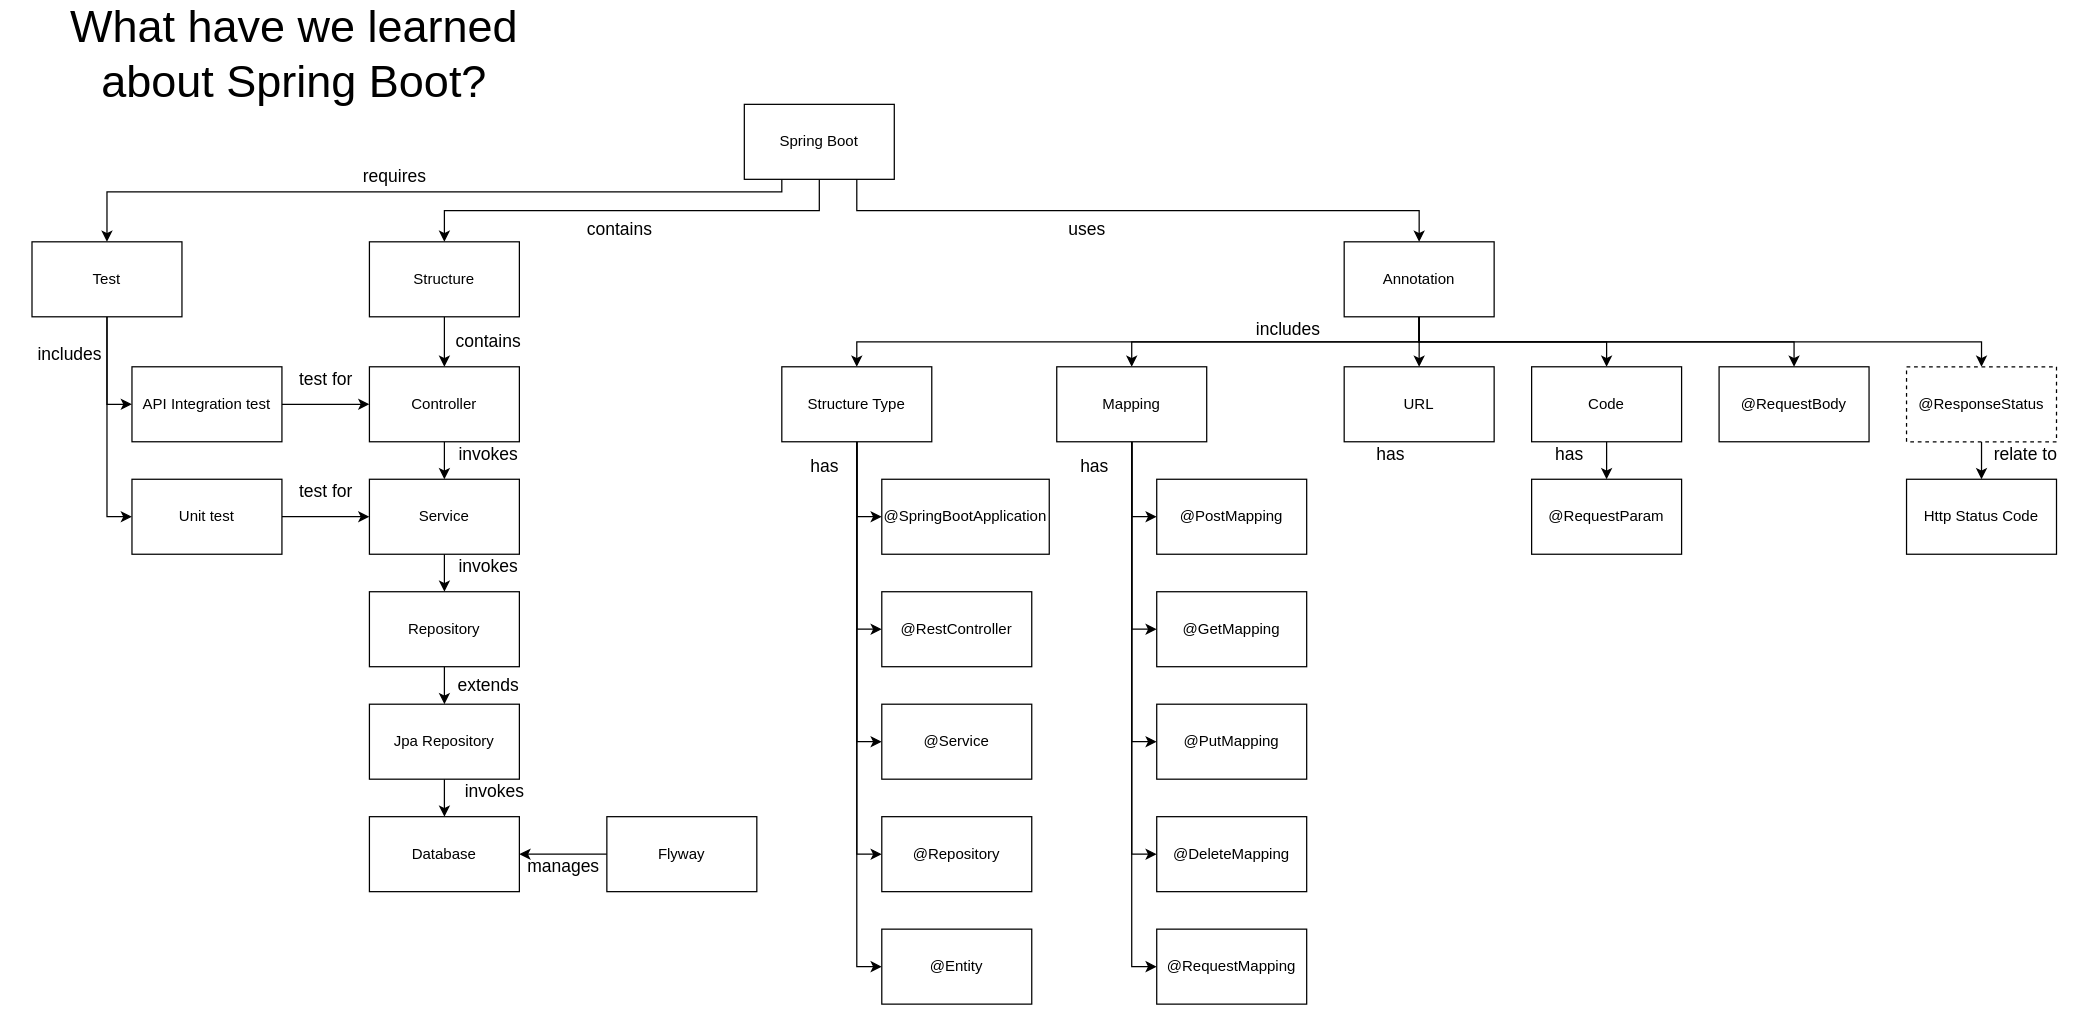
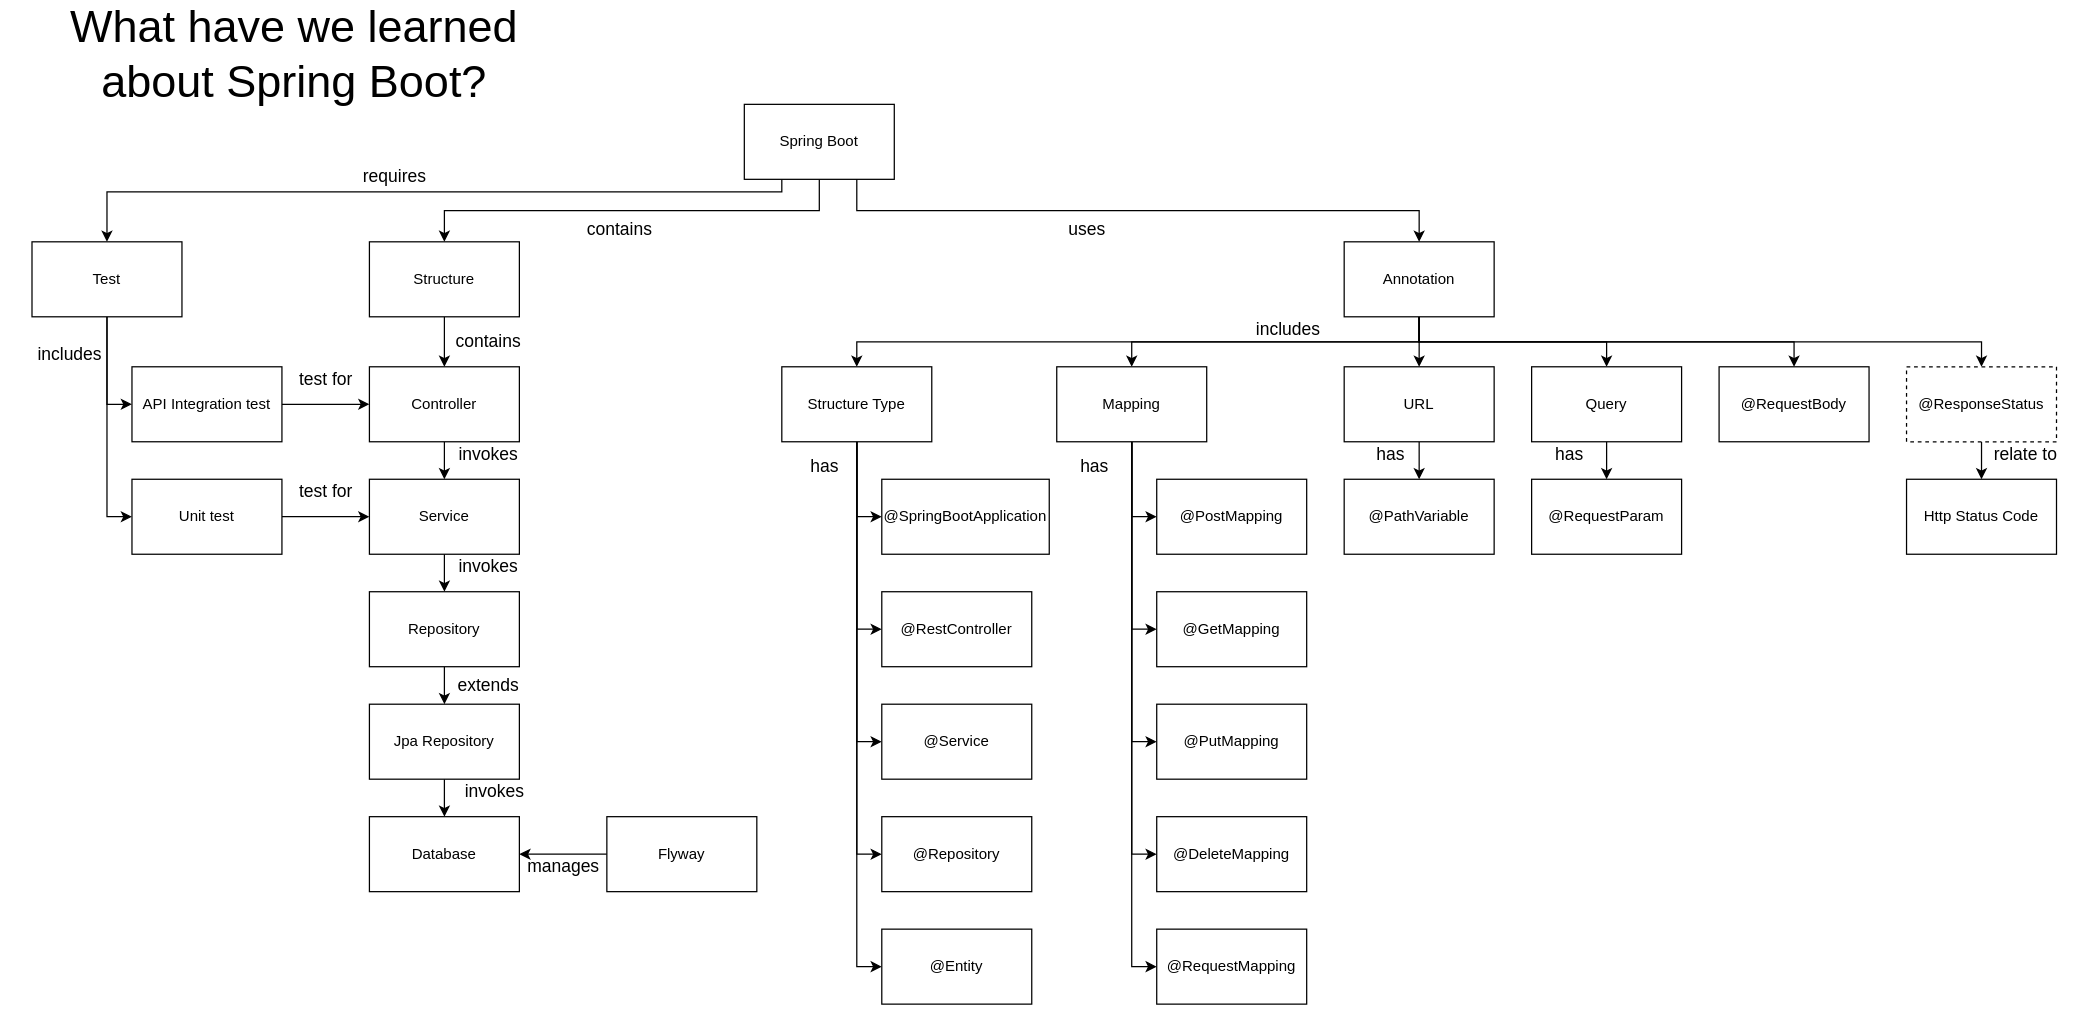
node "Code": label "Code" -> "Query"
edge "URL" -> "@PathVariable": added
node "@PathVariable": added
